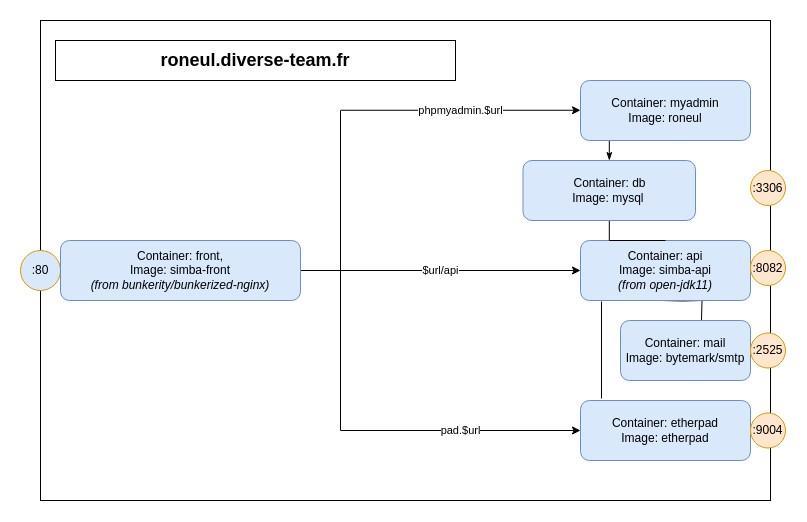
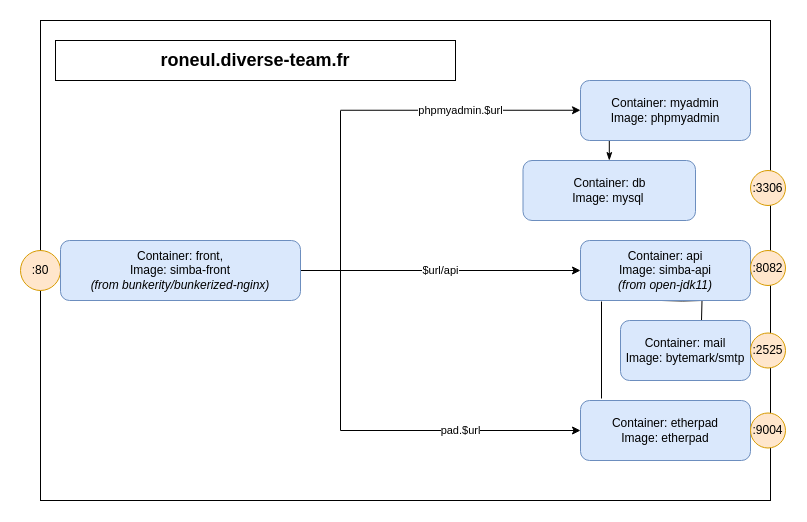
node "Container: myadmin Image: roneul": label "Container: myadmin Image: roneul" -> "Container: myadmin Image: phpmyadmin"
edge "Container: db Image: mysql" -- "Container: api Image: simba-api (from open-jdk11)": removed
node ":80": fillcolor #dae8fc -> #ffe6cc
